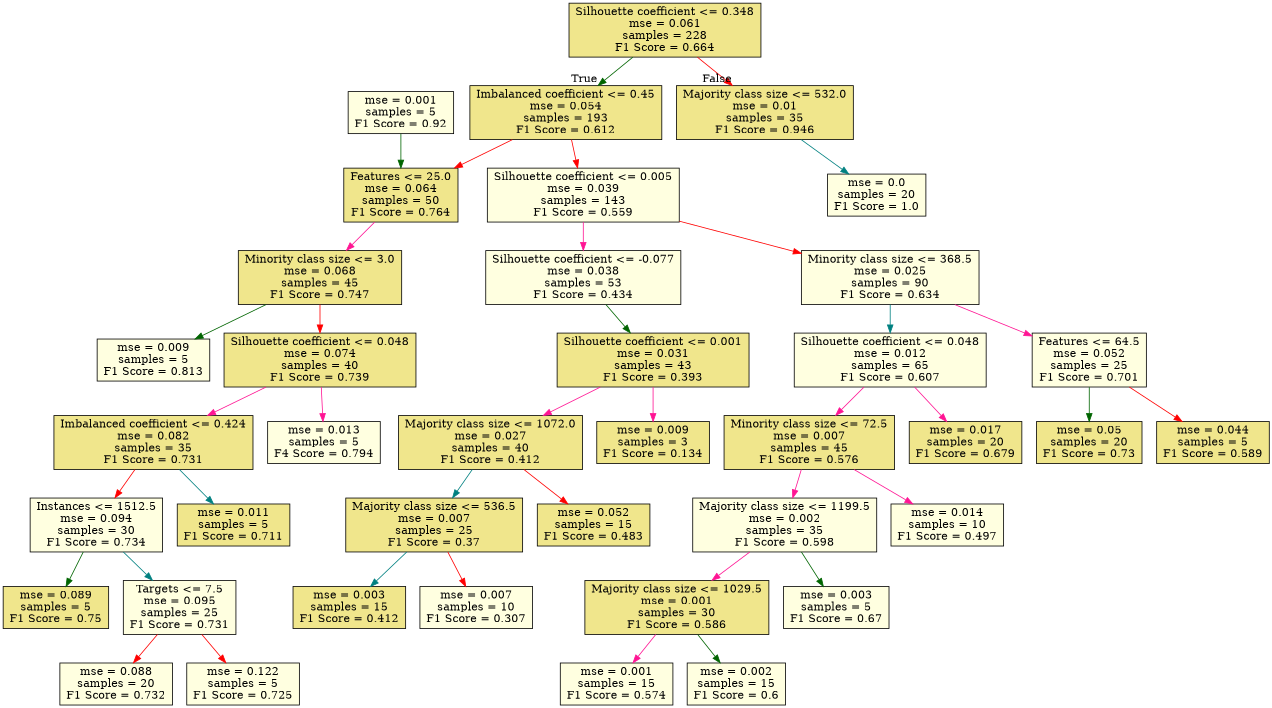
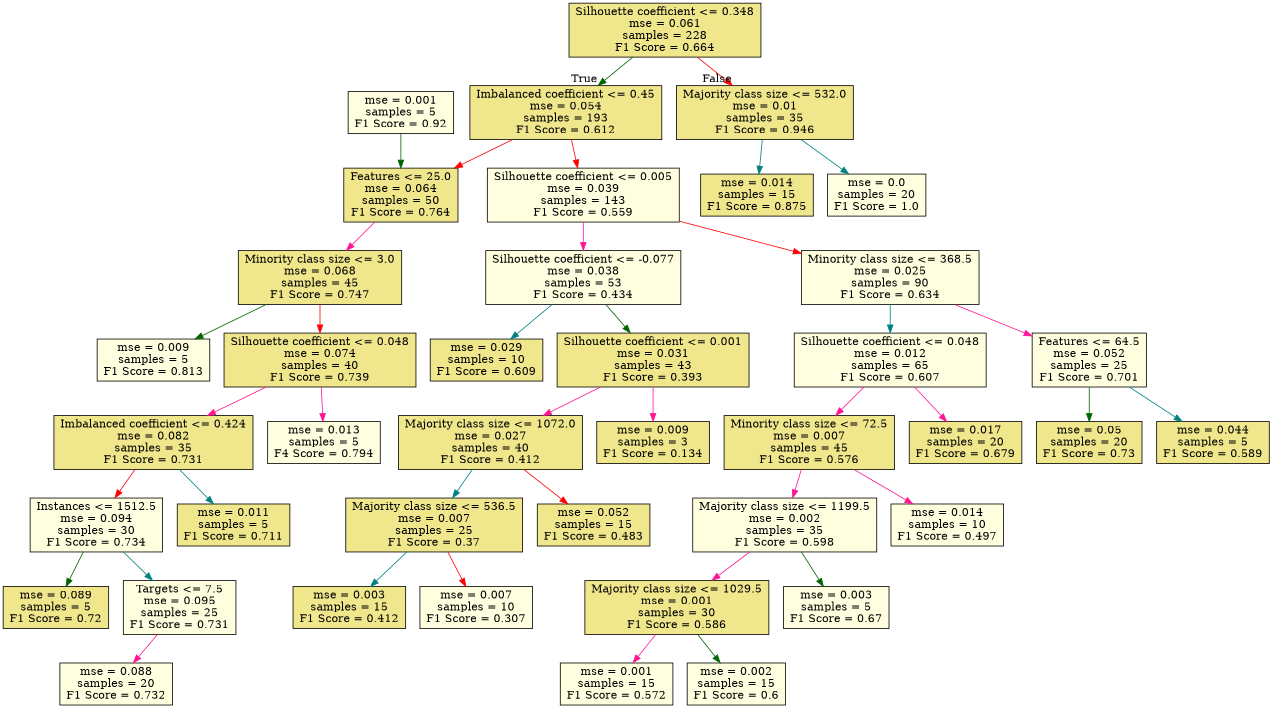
node "mse = 0.014 samples = 15 F1 Score = 0.875": added
node "mse = 0.029 samples = 10 F1 Score = 0.609": added
edge "Features <= 64.5 mse = 0.052 samples = 25 F1 Score = 0.701" -> "mse = 0.044 samples = 5 F1 Score = 0.589": color red -> teal
node "mse = 0.089 samples = 5 F1 Score = 0.75": label "mse = 0.089 samples = 5 F1 Score = 0.75" -> "mse = 0.089 samples = 5 F1 Score = 0.72"
edge "Targets <= 7.5 mse = 0.095 samples = 25 F1 Score = 0.731" -> "mse = 0.088 samples = 20 F1 Score = 0.732": color red -> deeppink
node "mse = 0.122 samples = 5 F1 Score = 0.725": removed
node "mse = 0.001 samples = 15 F1 Score = 0.574": label "mse = 0.001 samples = 15 F1 Score = 0.574" -> "mse = 0.001 samples = 15 F1 Score = 0.572"
